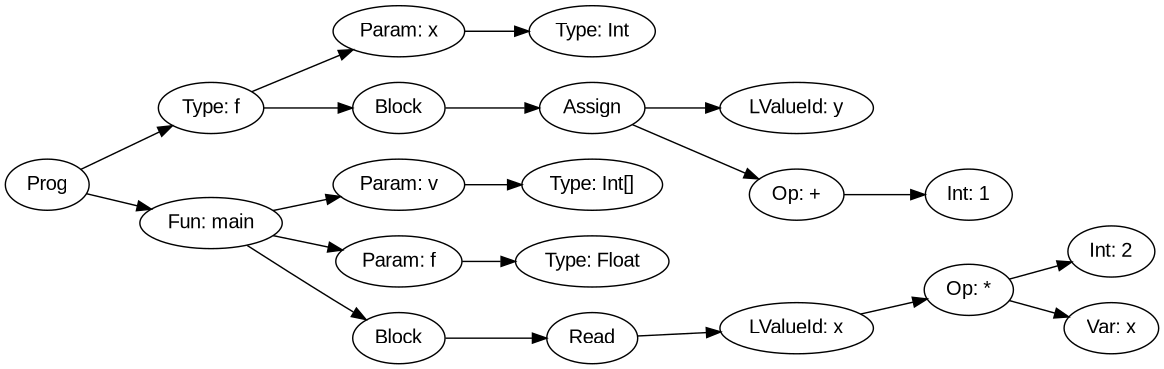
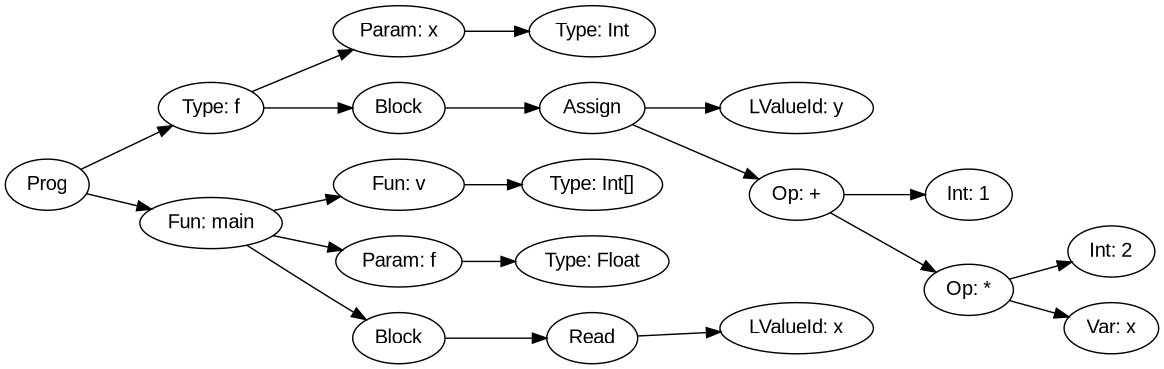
node "Param: v": label "Param: v" -> "Fun: v"
edge "LValueId: x" -> "Op: *": now "Op: +" -> "Op: *"
